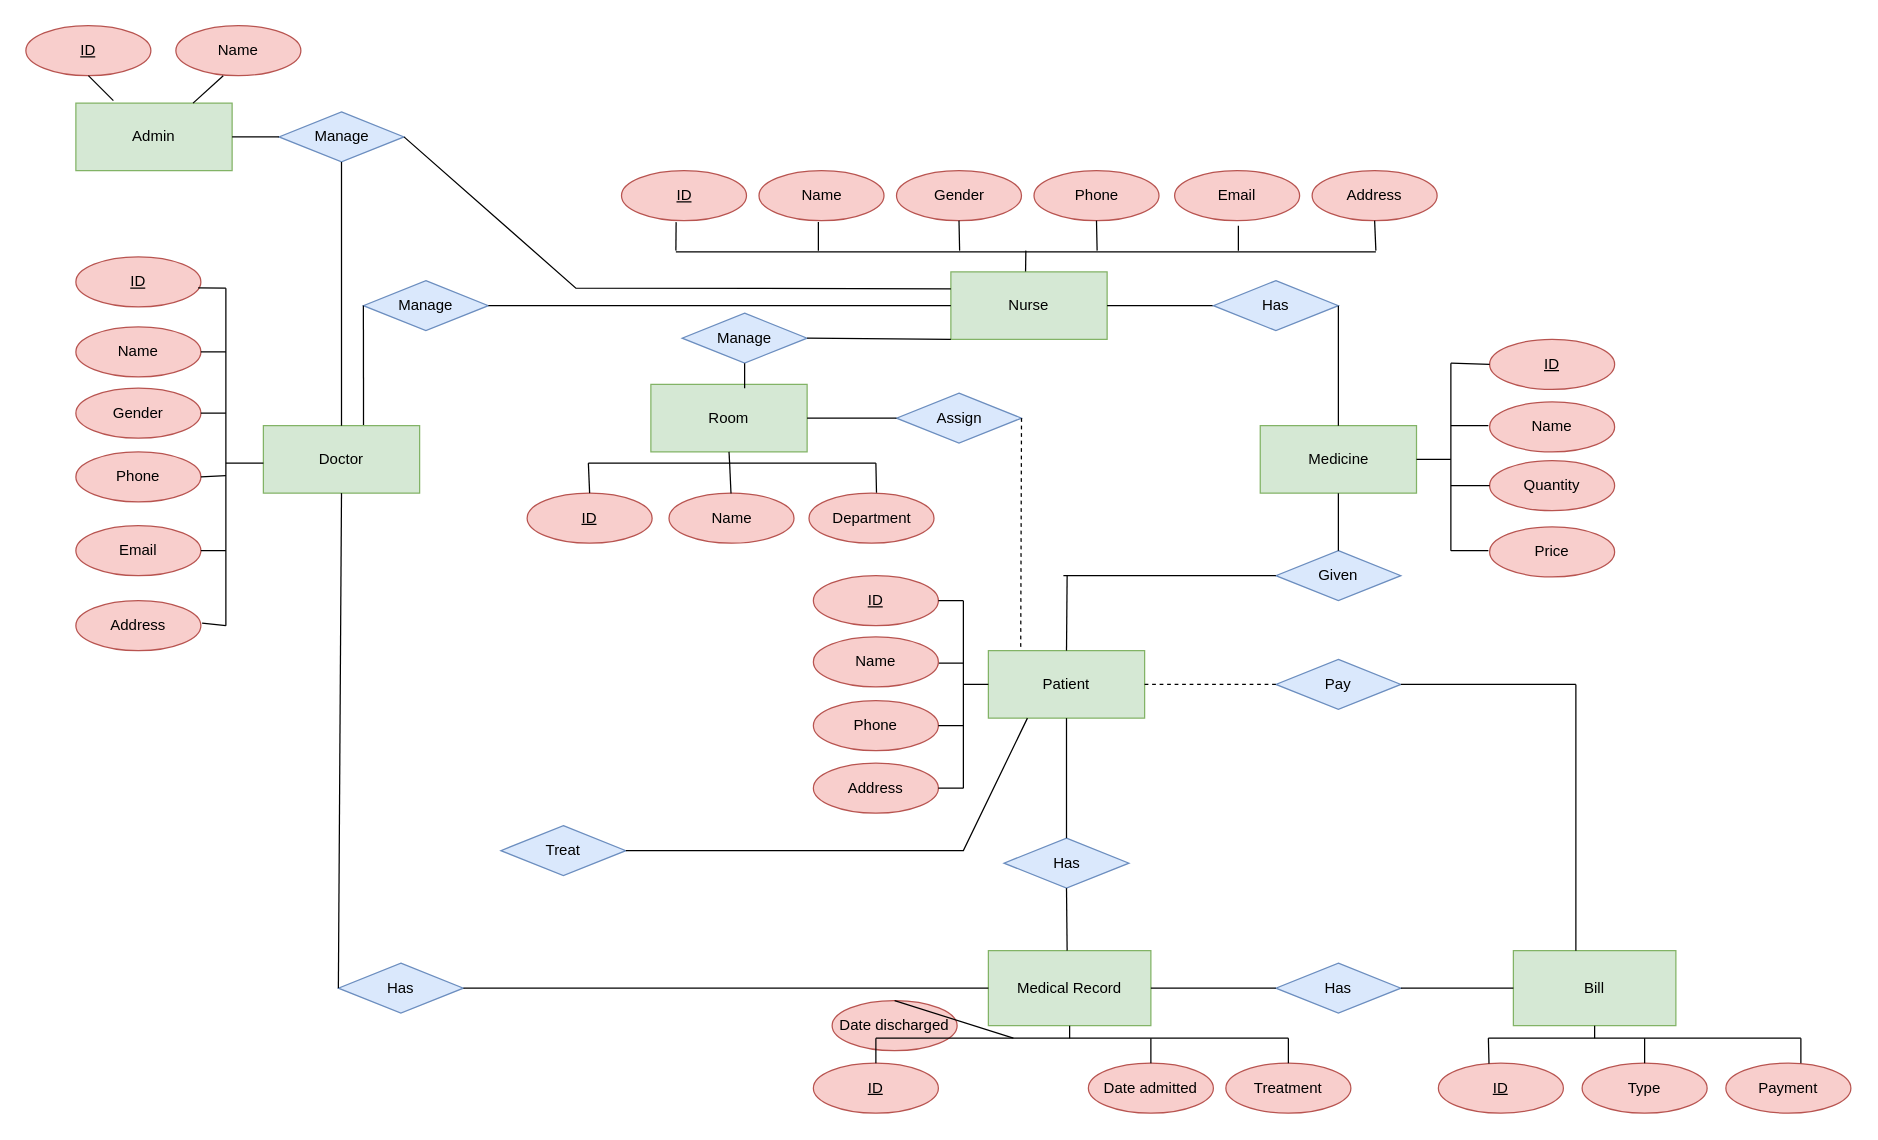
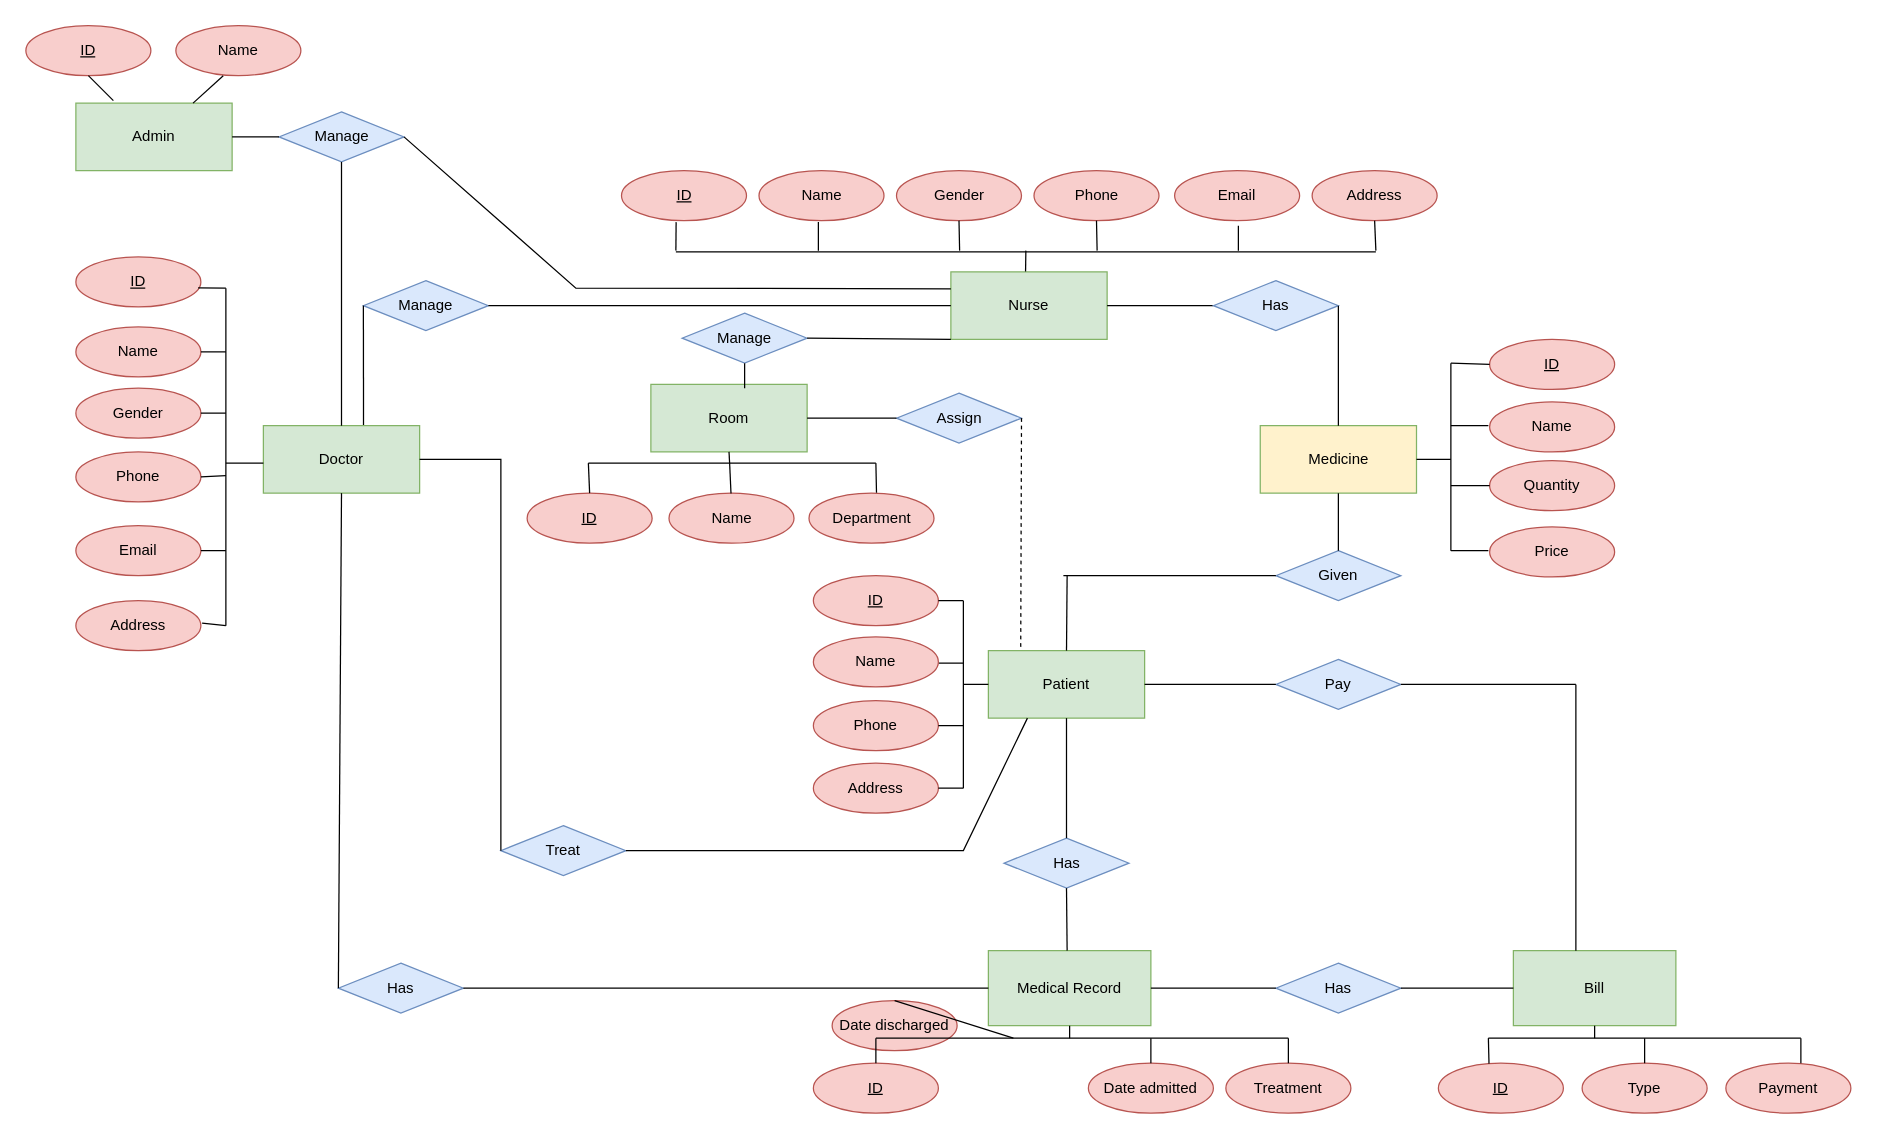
node "Medicine": fillcolor #d5e8d4 -> #fff2cc
edge "Doctor" -- "Treat": added
edge "Patient" -- "Pay": style dashed -> solid
